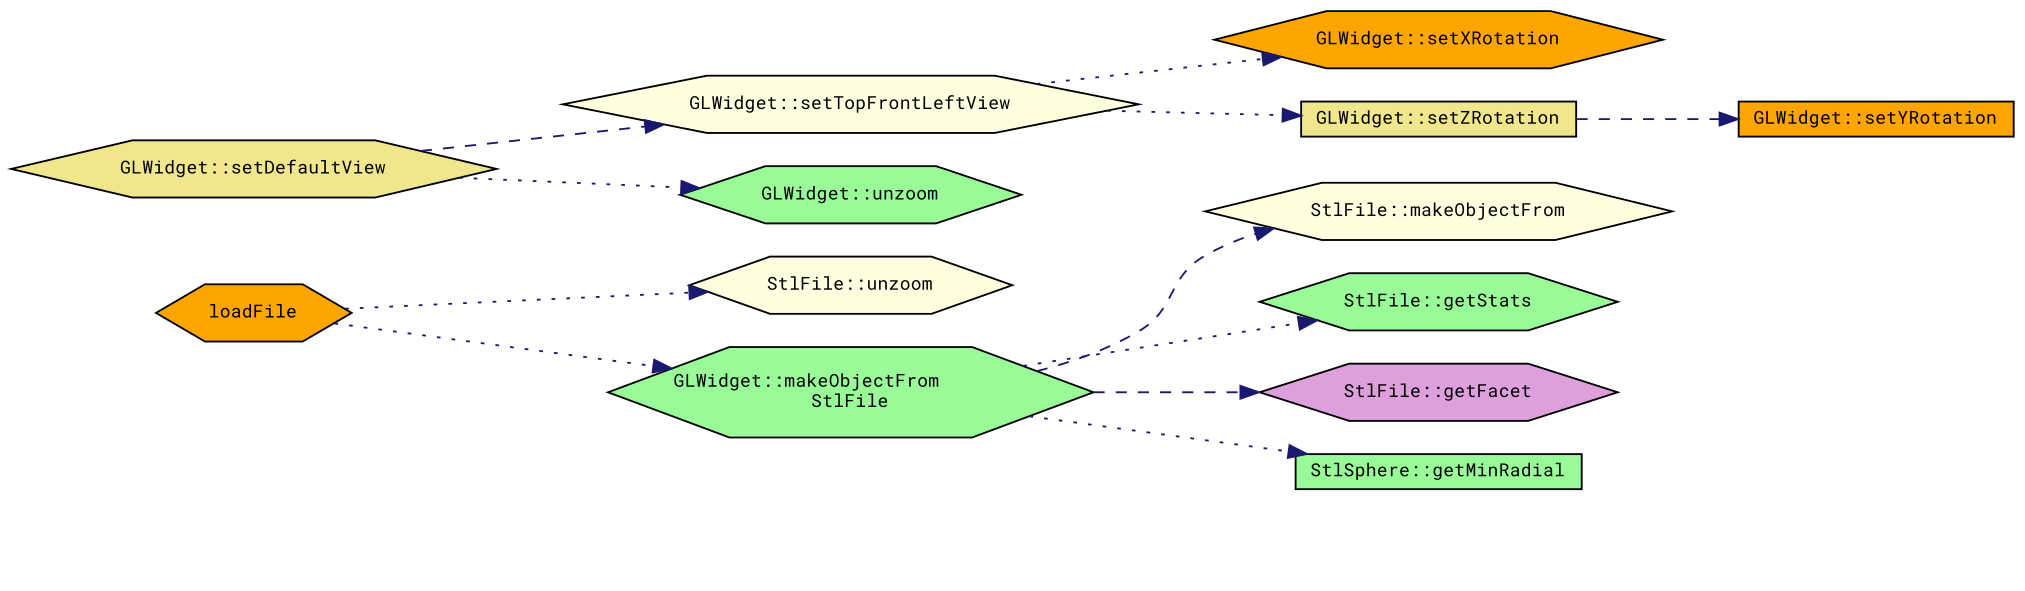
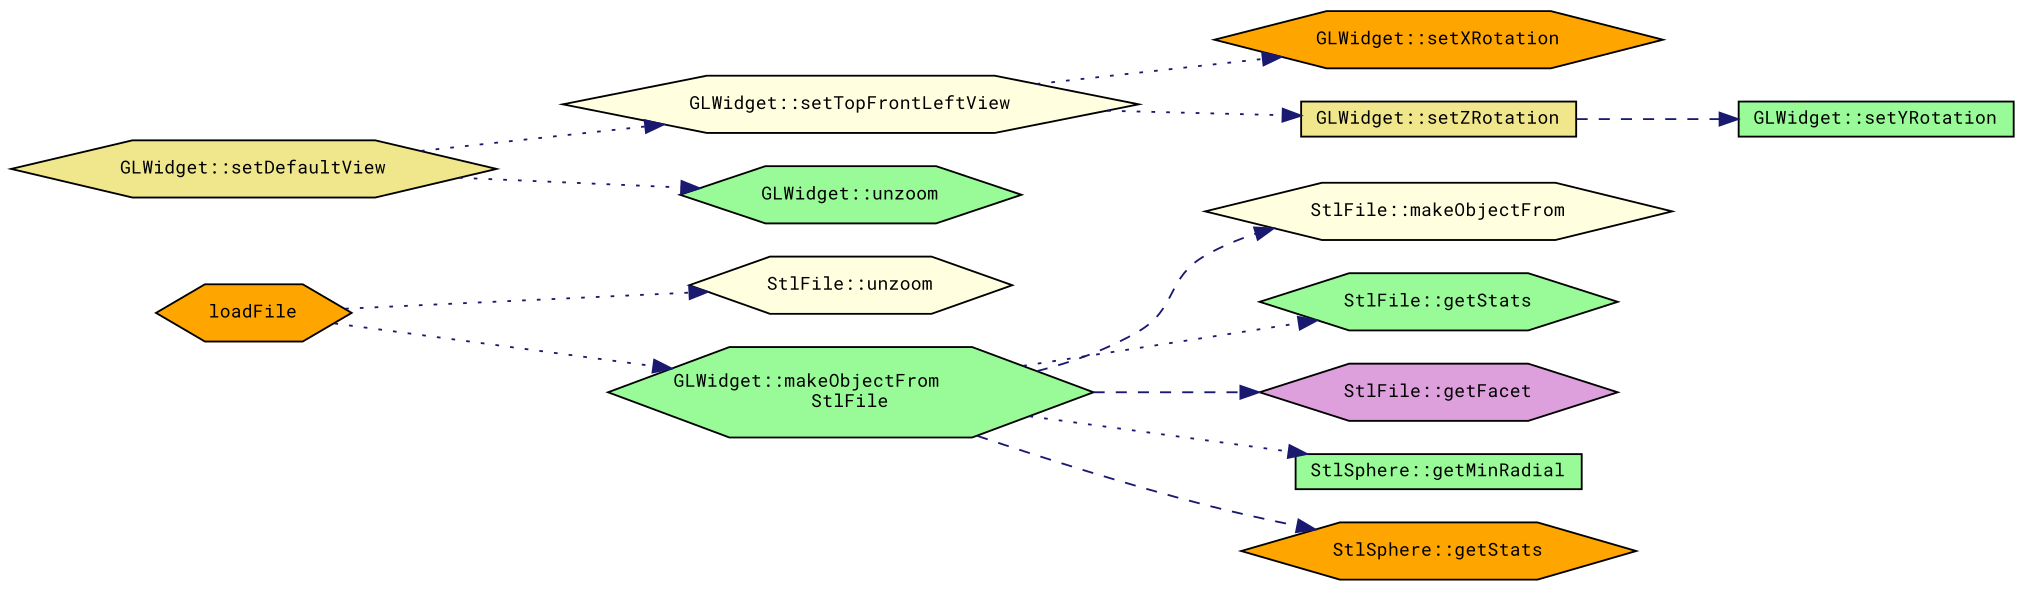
node "GLWidget::setYRotation": fillcolor orange -> palegreen
edge "GLWidget::setDefaultView" -> "GLWidget::setTopFrontLeftView": style dashed -> dotted
node "StlSphere::getStats": added
